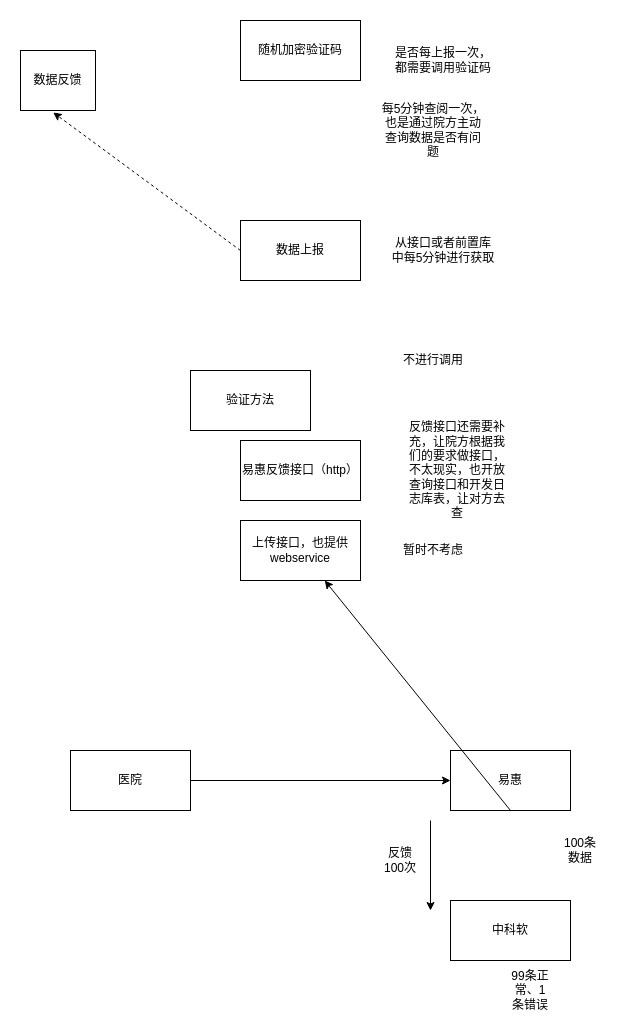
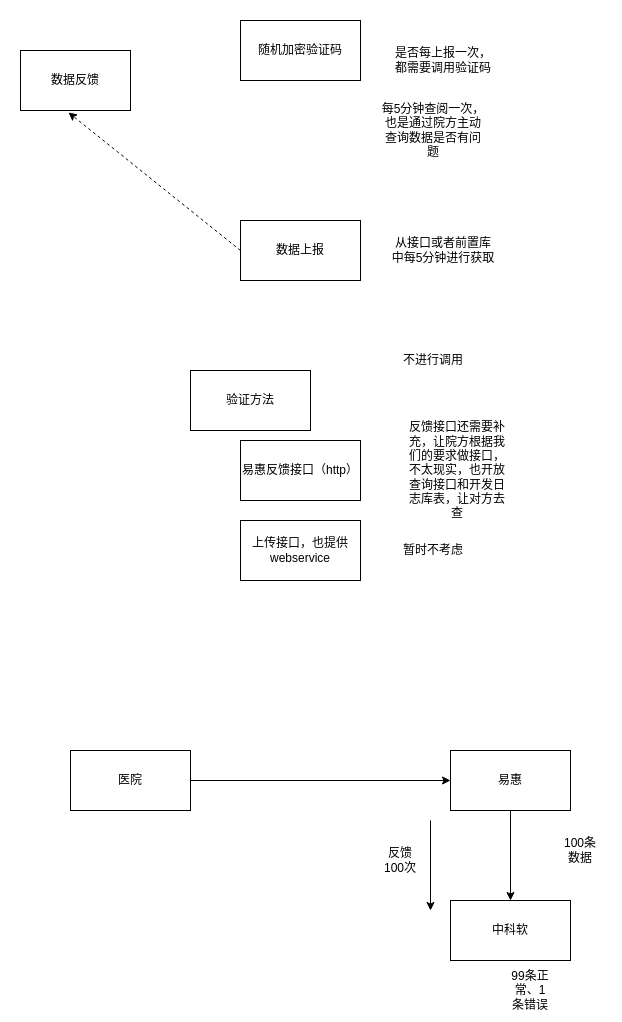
node "数据反馈": size 75x60 -> 110x60
edge "易惠" -> "上传接口，也提供webservice": now "易惠" -> "中科软"
